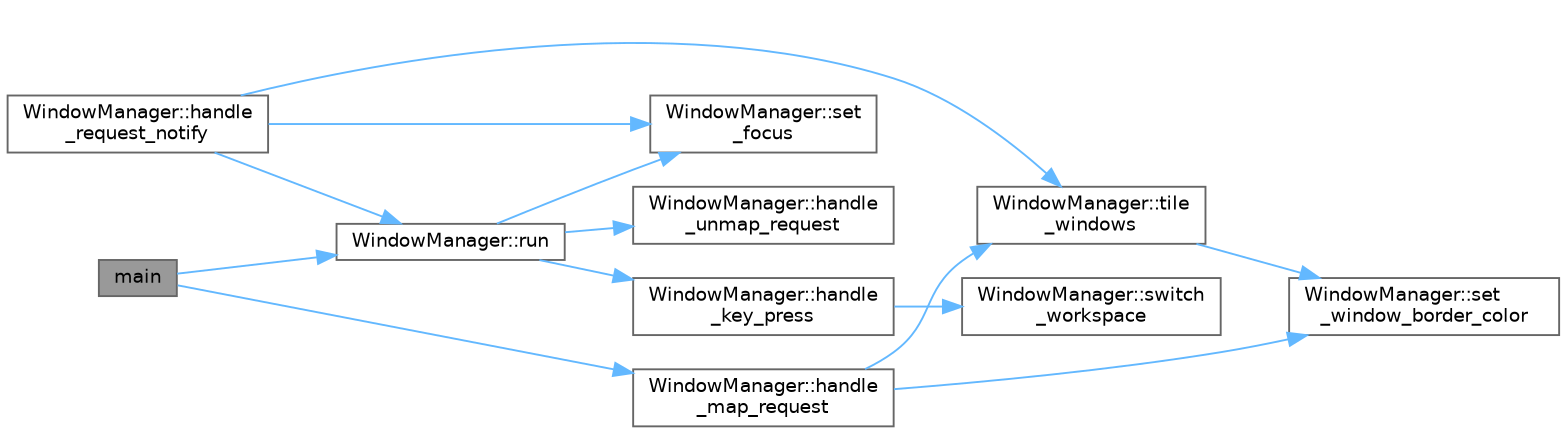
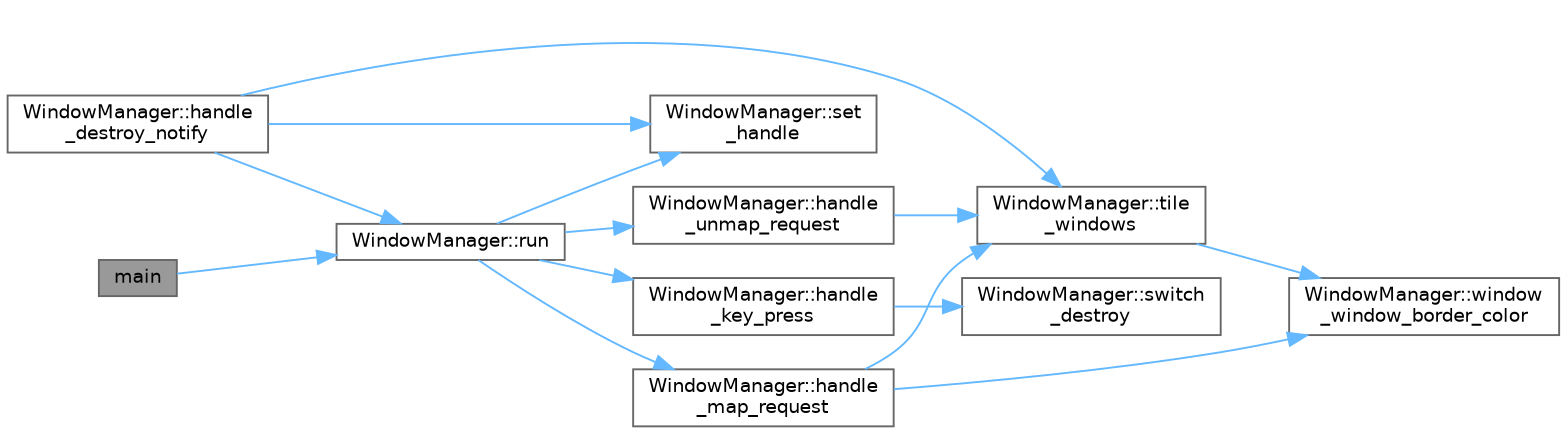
node "WindowManager::handle _request_notify": label "WindowManager::handle _request_notify" -> "WindowManager::handle _destroy_notify"
node "WindowManager::set _focus": label "WindowManager::set _focus" -> "WindowManager::set _handle"
edge "WindowManager::handle _unmap_request" -> "WindowManager::tile _windows": added
node "WindowManager::switch _workspace": label "WindowManager::switch _workspace" -> "WindowManager::switch _destroy"
node "WindowManager::set _window_border_color": label "WindowManager::set _window_border_color" -> "WindowManager::window _window_border_color"
edge "main" -> "WindowManager::handle _map_request": now "WindowManager::run" -> "WindowManager::handle _map_request"
